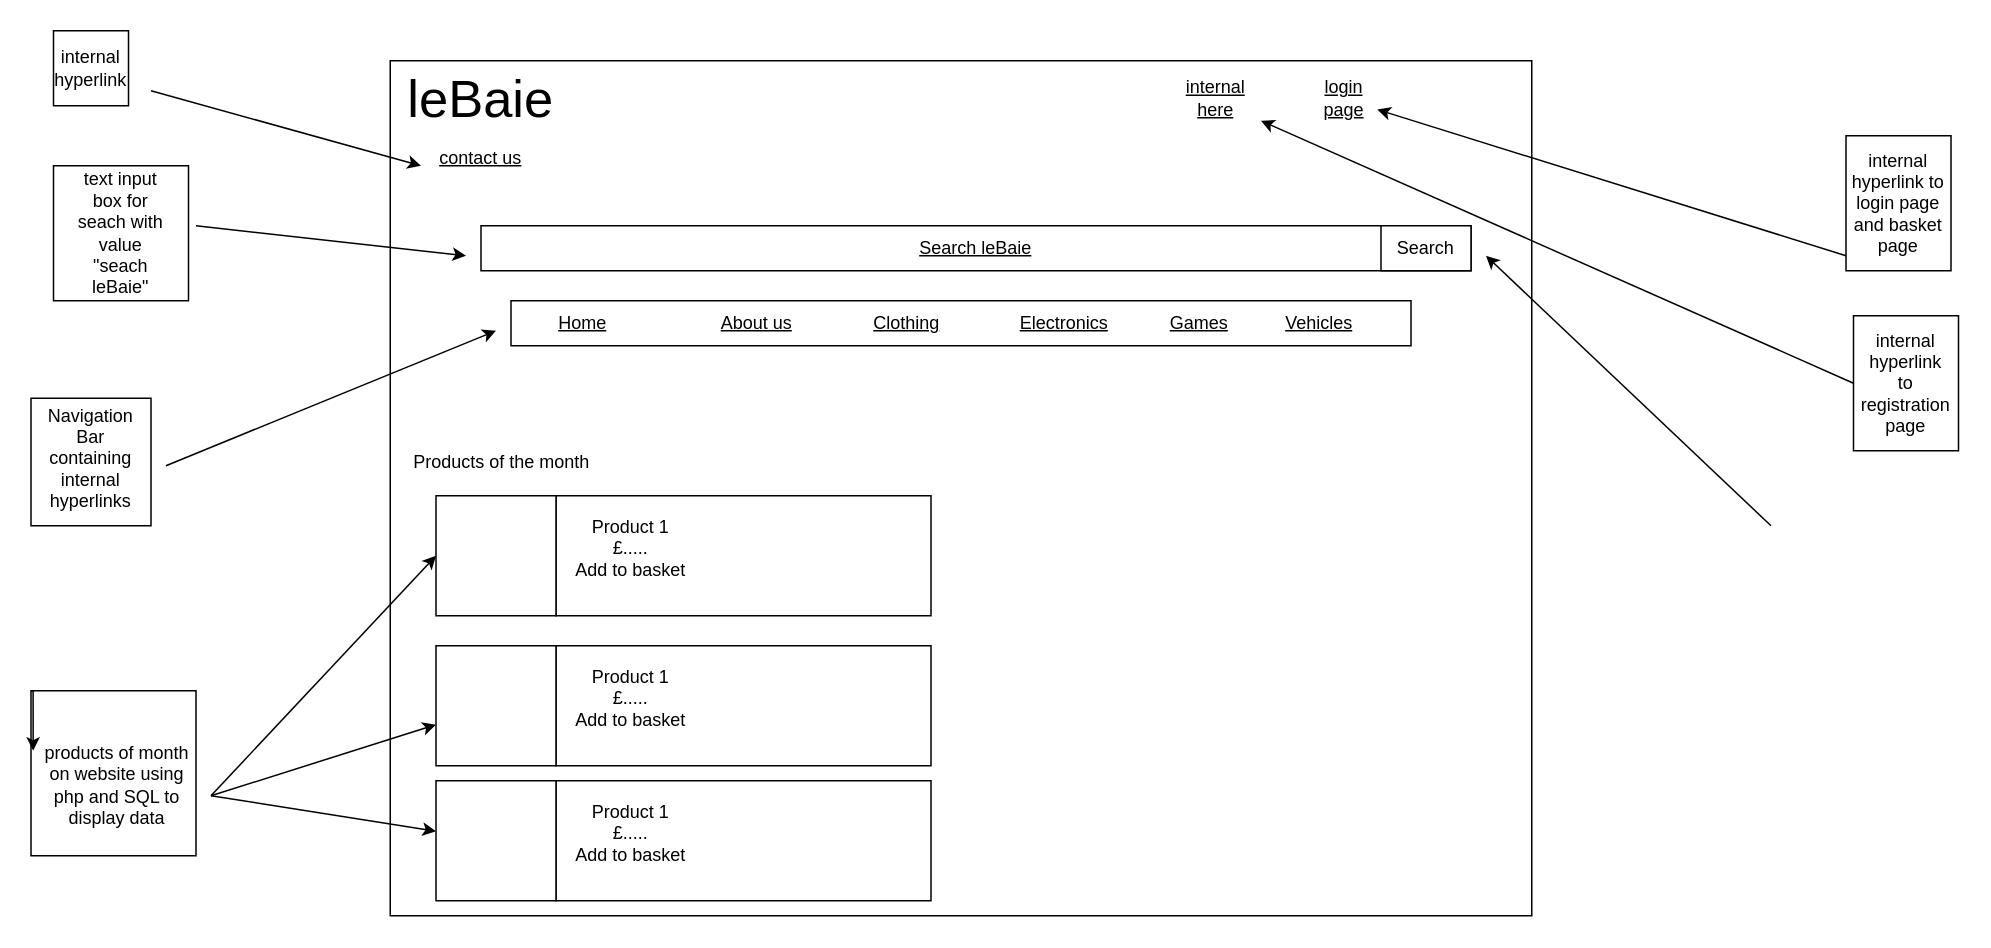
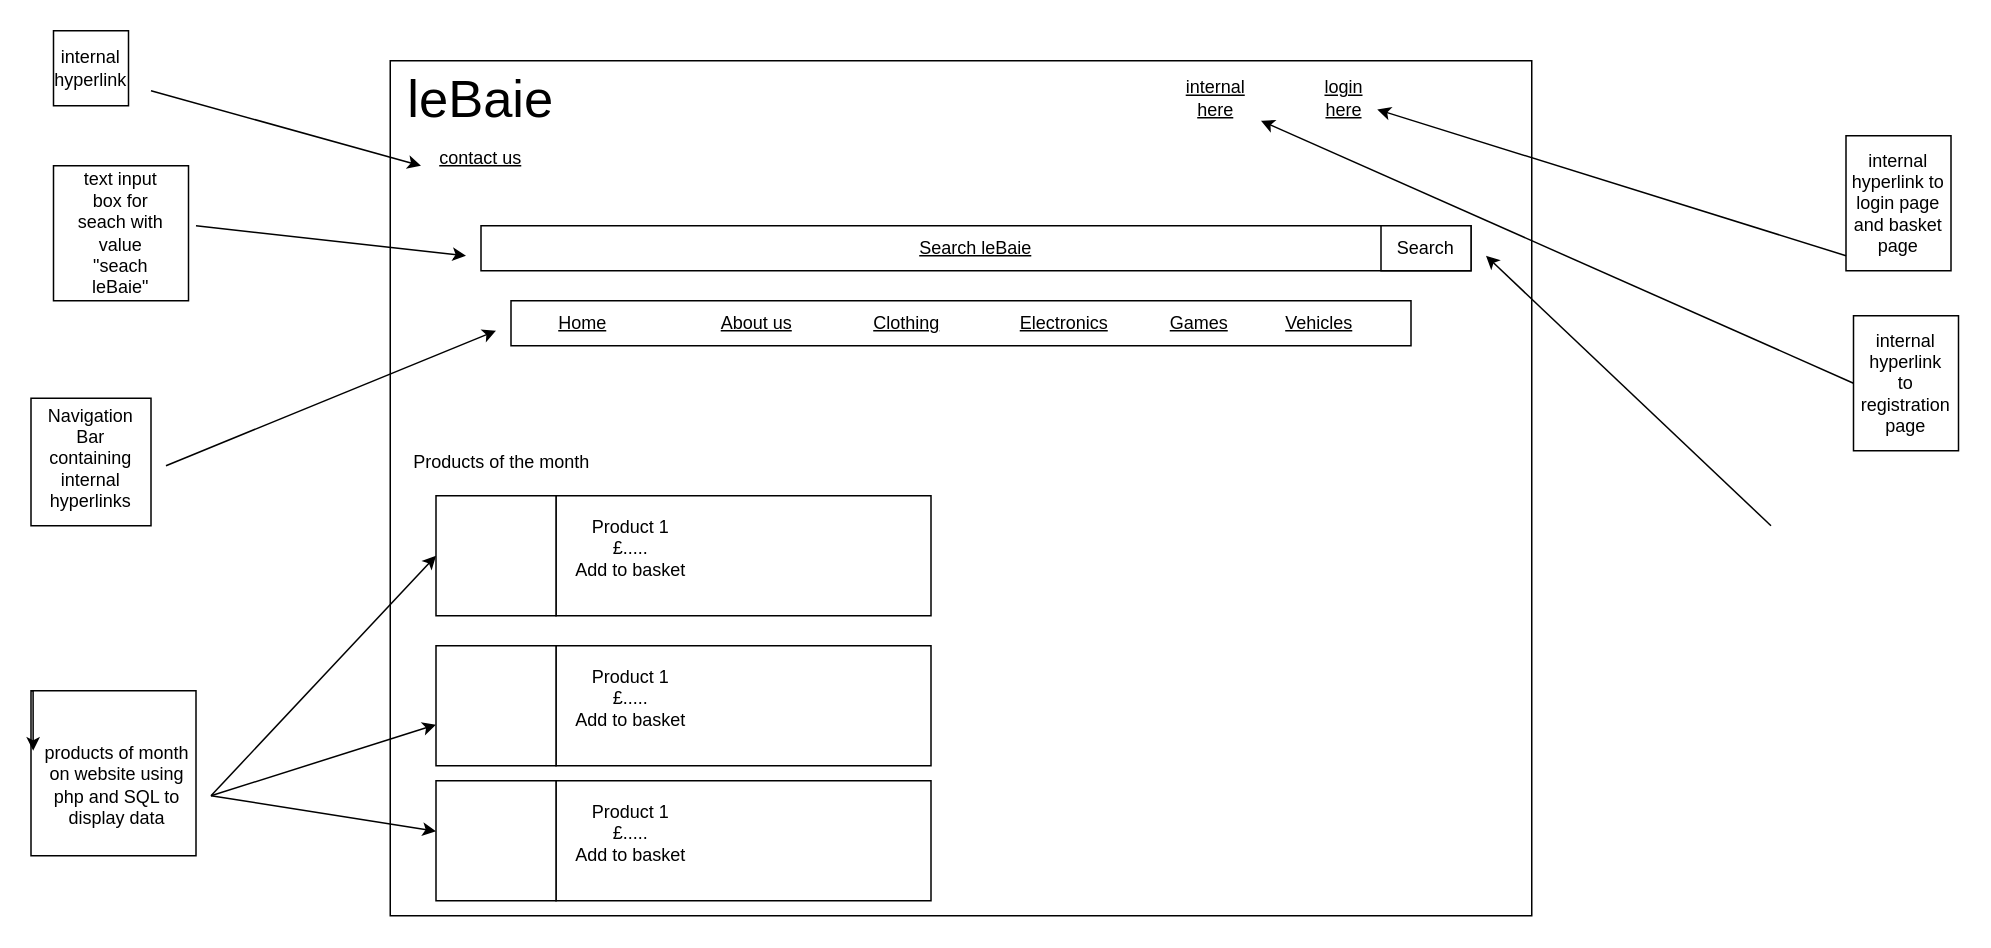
node "login page": label "login page" -> "login here"
